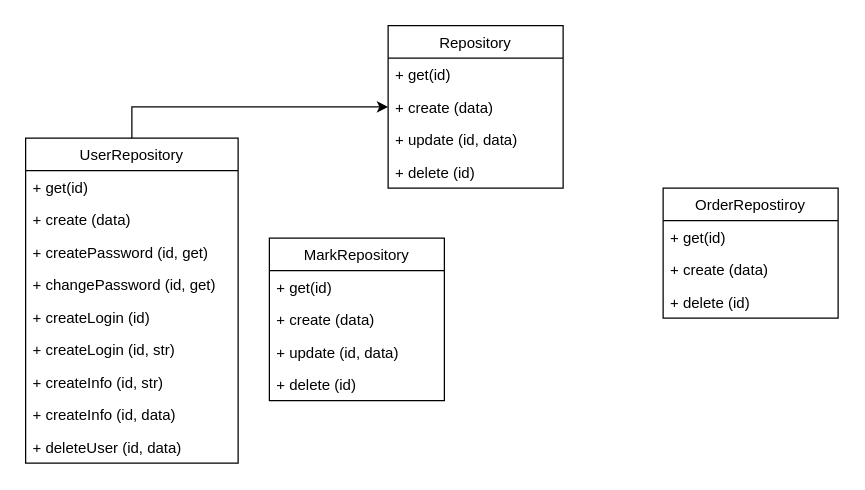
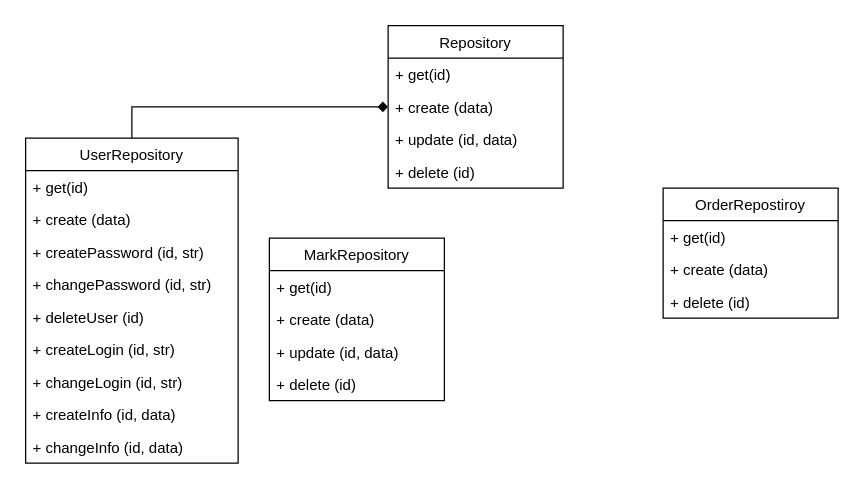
edge "UserRepository" -> "Repository": arrowhead classic -> diamond
node "+ createPassword (id, get)": label "+ createPassword (id, get)" -> "+ createPassword (id, str)"
node "+ changePassword (id, get)": label "+ changePassword (id, get)" -> "+ changePassword (id, str)"
node "+ createLogin (id)": label "+ createLogin (id)" -> "+ deleteUser (id)"
node "+ createInfo (id, str)": label "+ createInfo (id, str)" -> "+ changeLogin (id, str)"
node "+ deleteUser (id, data)": label "+ deleteUser (id, data)" -> "+ changeInfo (id, data)"
